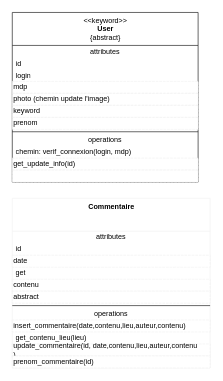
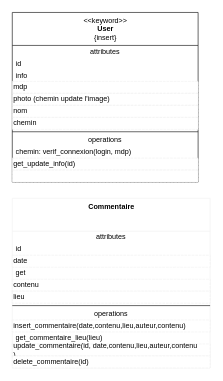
node "<<keyword>> User {abstract}": label "<<keyword>> User {abstract}" -> "<<keyword>> User {insert}"
node "login": label "login" -> "info"
node "keyword": label "keyword" -> "nom"
node "prenom": label "prenom" -> "chemin"
node "abstract": label "abstract" -> "lieu"
node "get_contenu_lieu(lieu)": label "get_contenu_lieu(lieu)" -> "get_commentaire_lieu(lieu)"
node "prenom_commentaire(id)": label "prenom_commentaire(id)" -> "delete_commentaire(id)"
